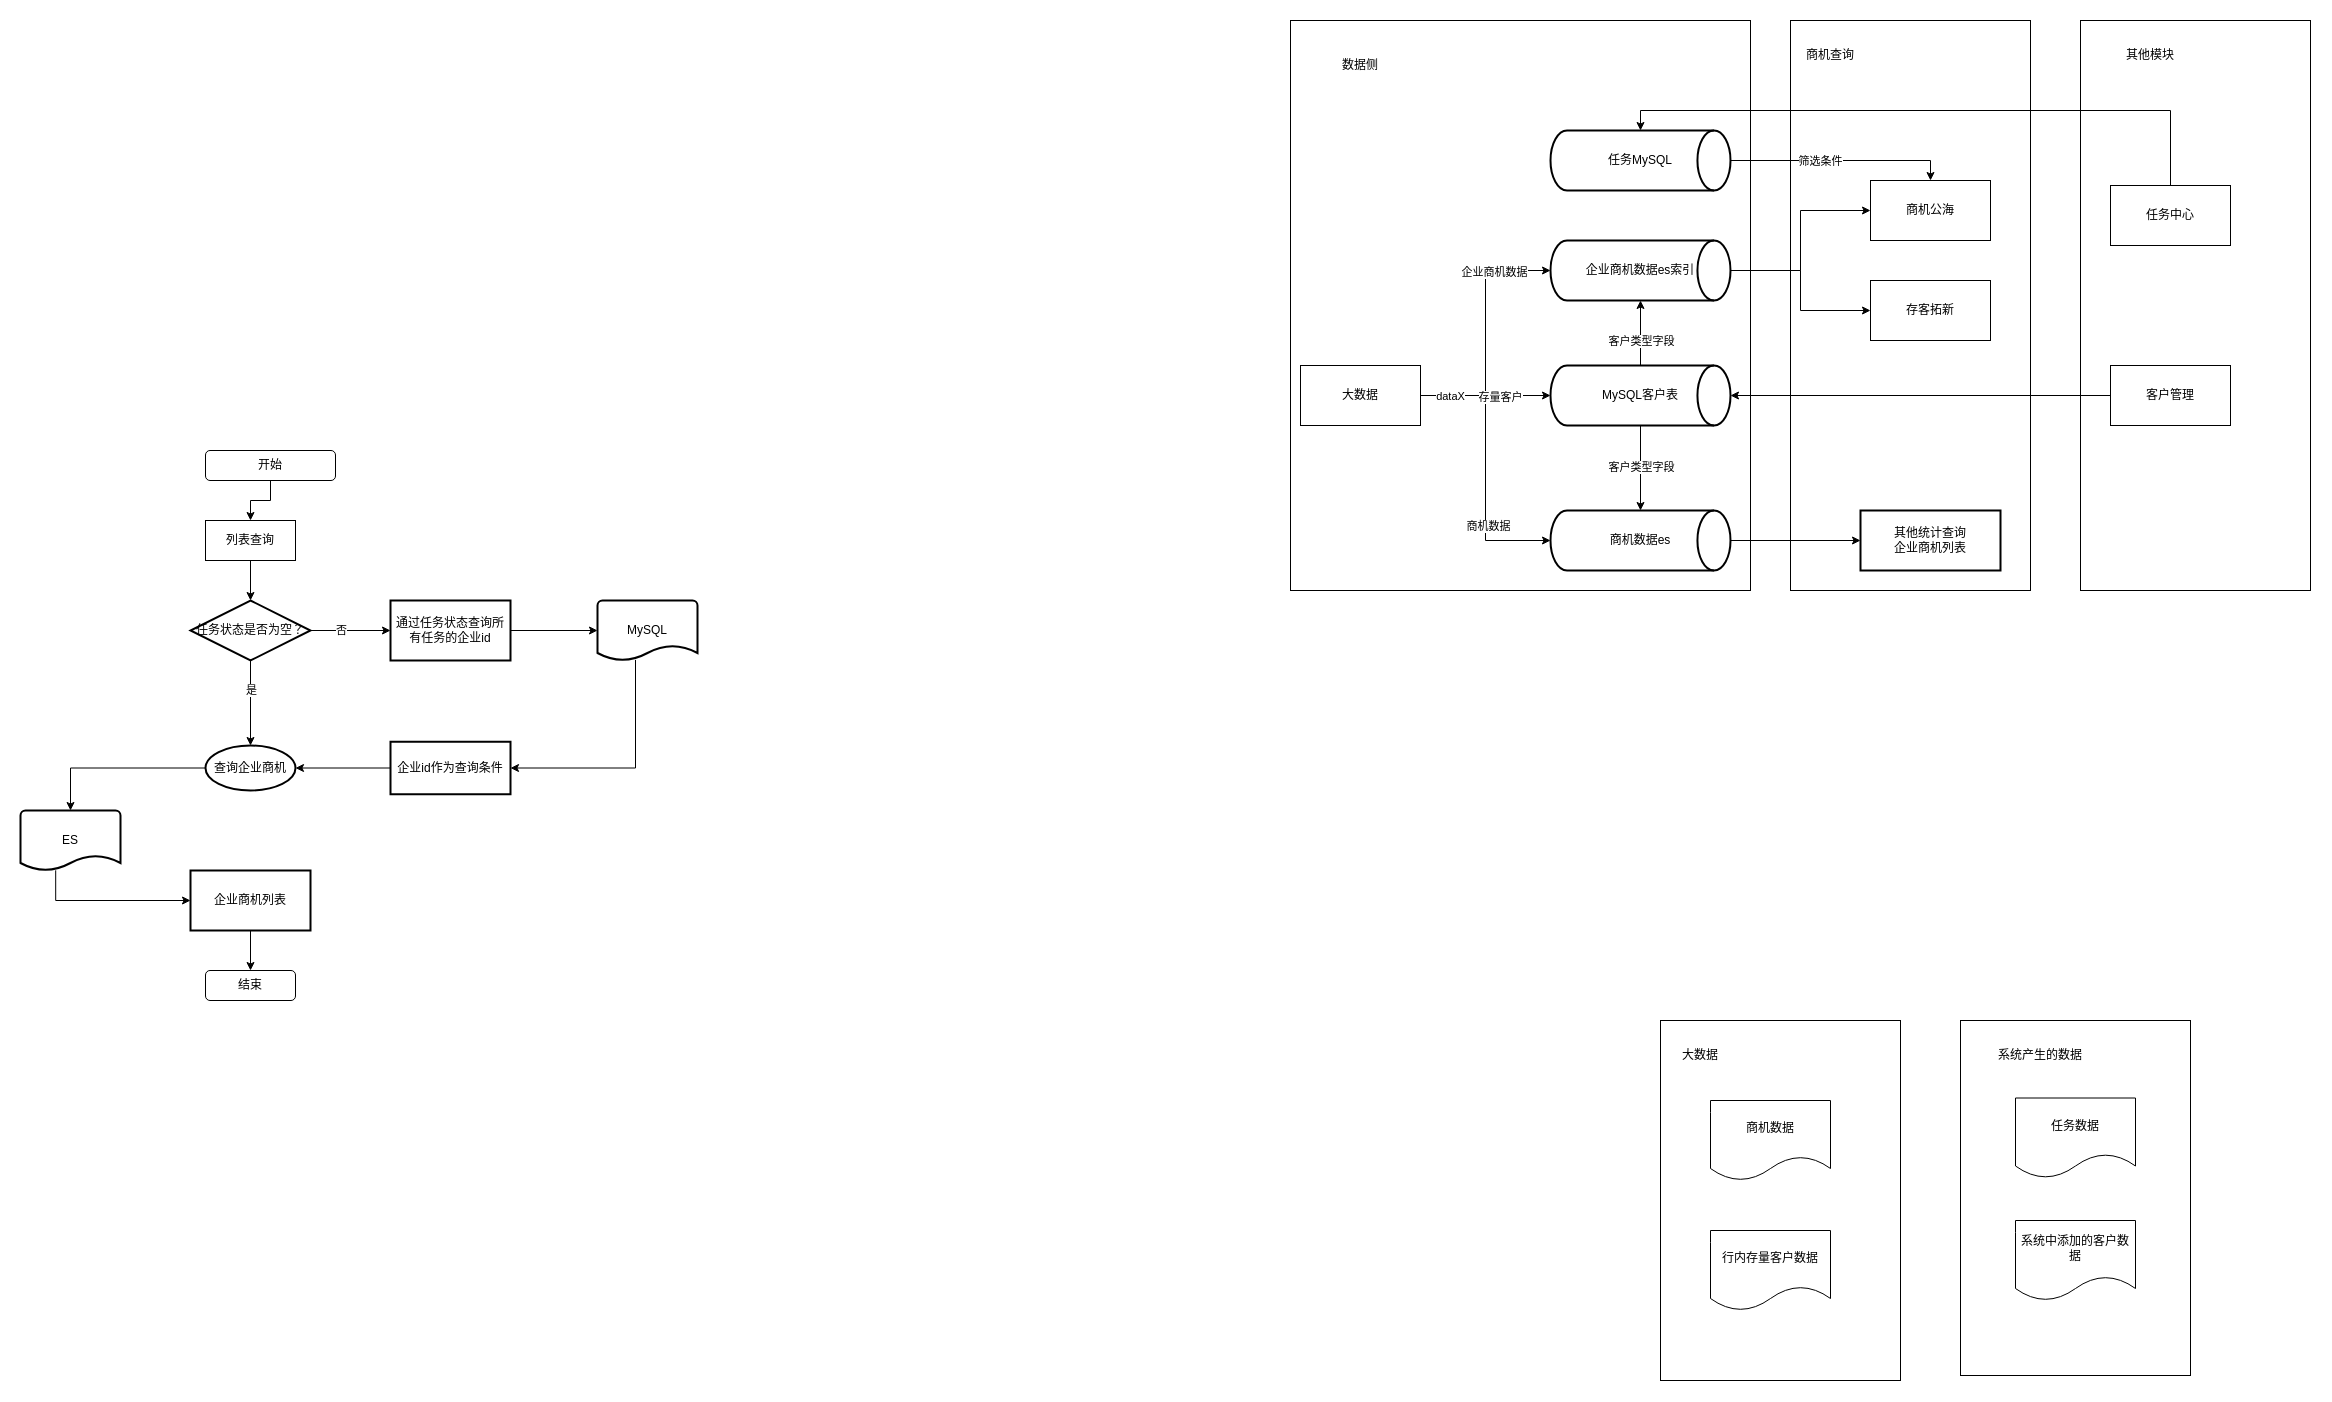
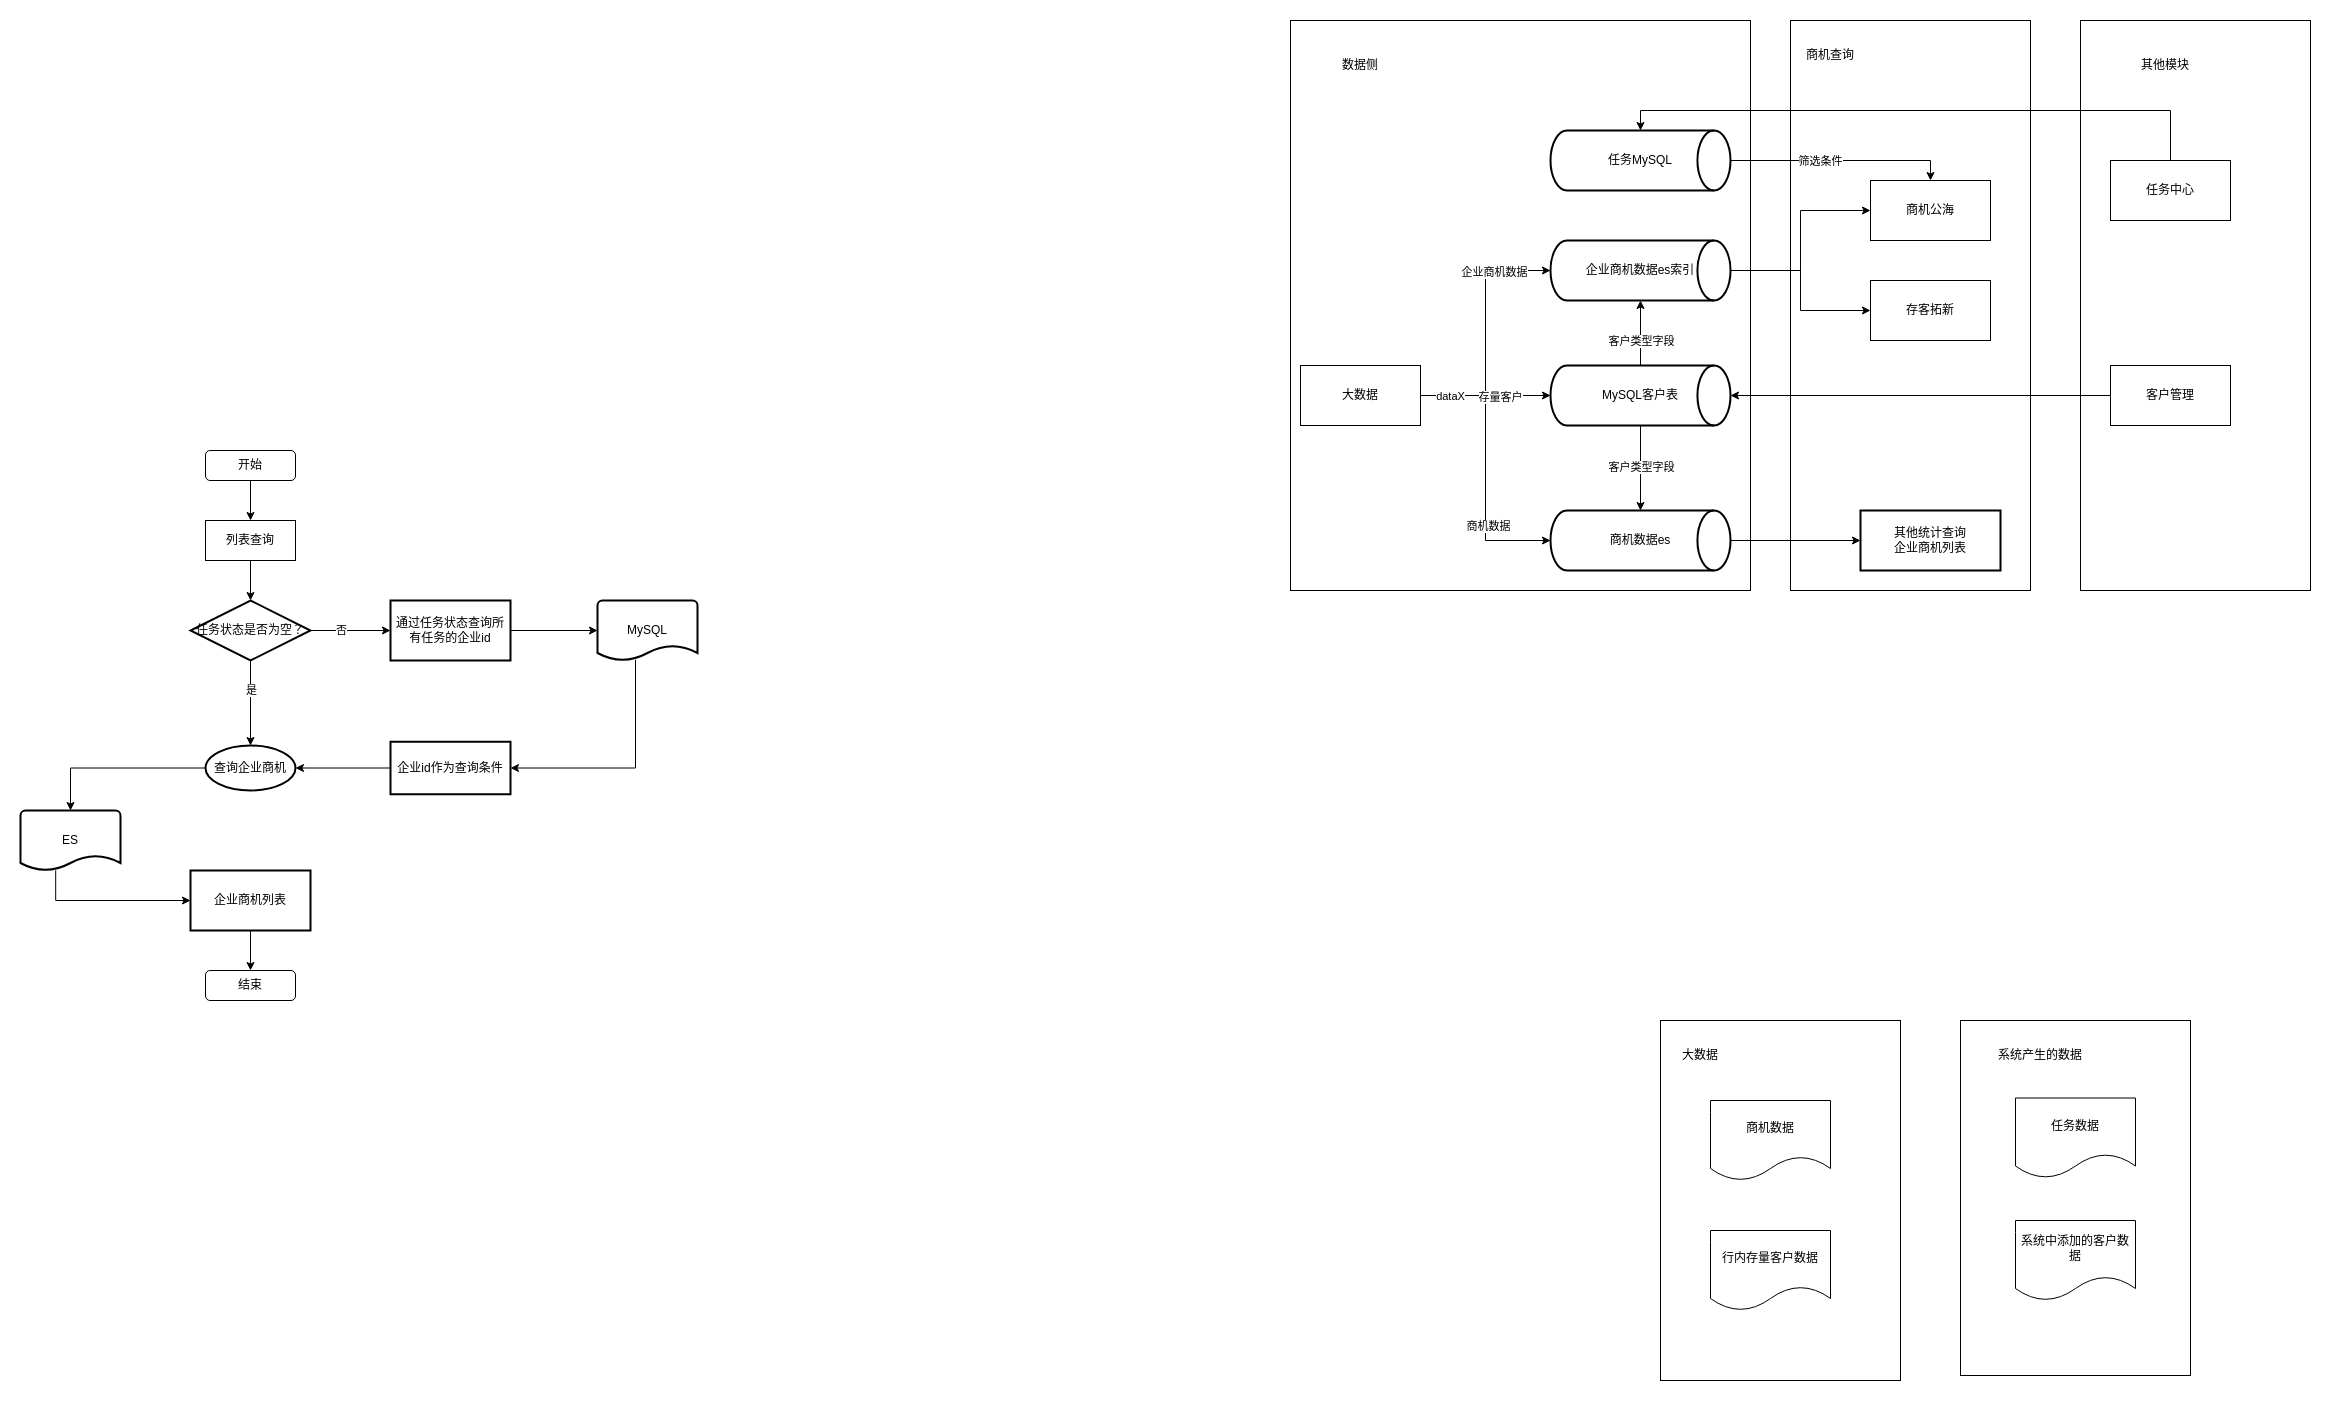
node "其他模块": moved (2151, 56) -> (2166, 66)
node "任务中心": moved (2171, 216) -> (2171, 191)
node "开始": size 130x30 -> 90x30
